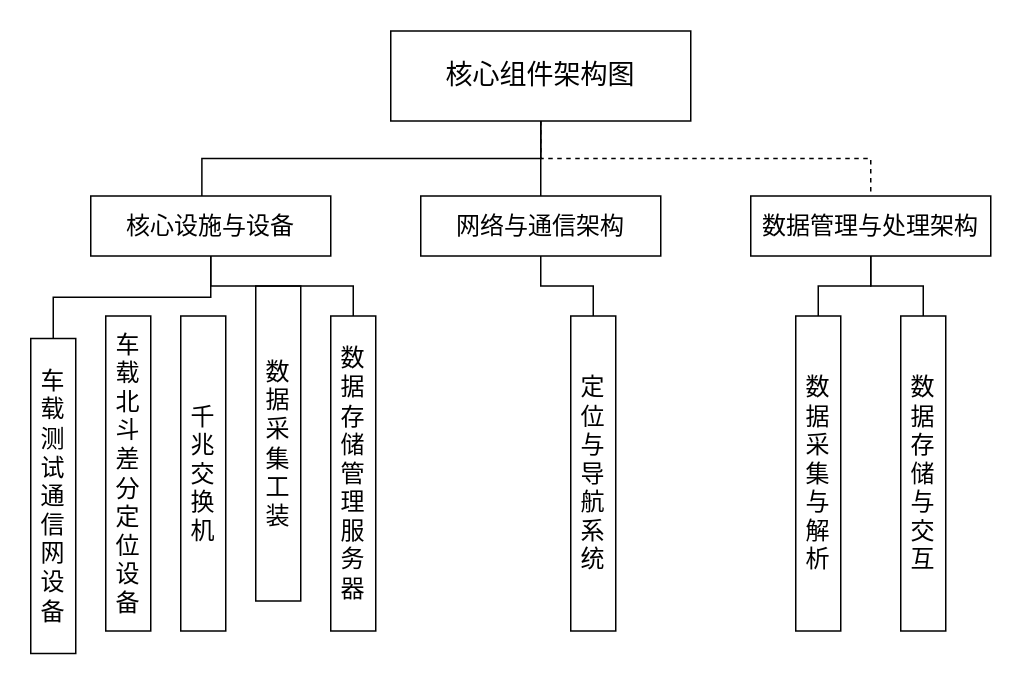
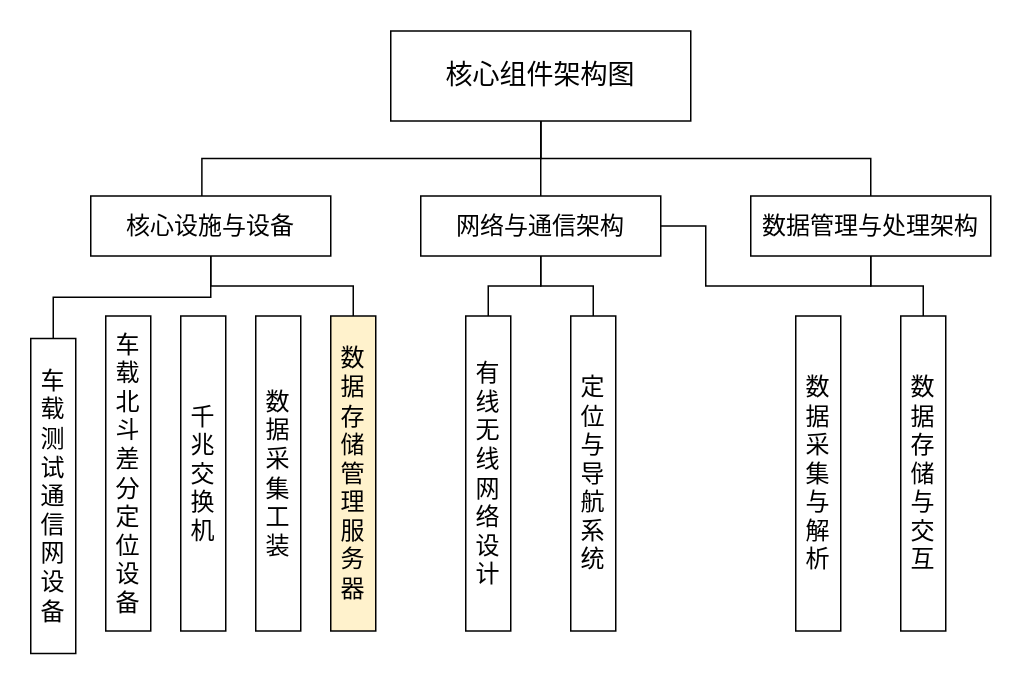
edge "核心组件架构图" -- "数据管理与处理架构": style dashed -> solid
edge "网络与通信架构" -- "有线无线网络设计": added
edge "数据管理与处理架构" -- "数据采集与解析": now "数据管理与处理架构" -- "网络与通信架构"
node "数据采集工装": moved (278, 443) -> (278, 473)
node "数据存储管理服务器": fillcolor #ffffff -> #fff2cc
node "有线无线网络设计": added
